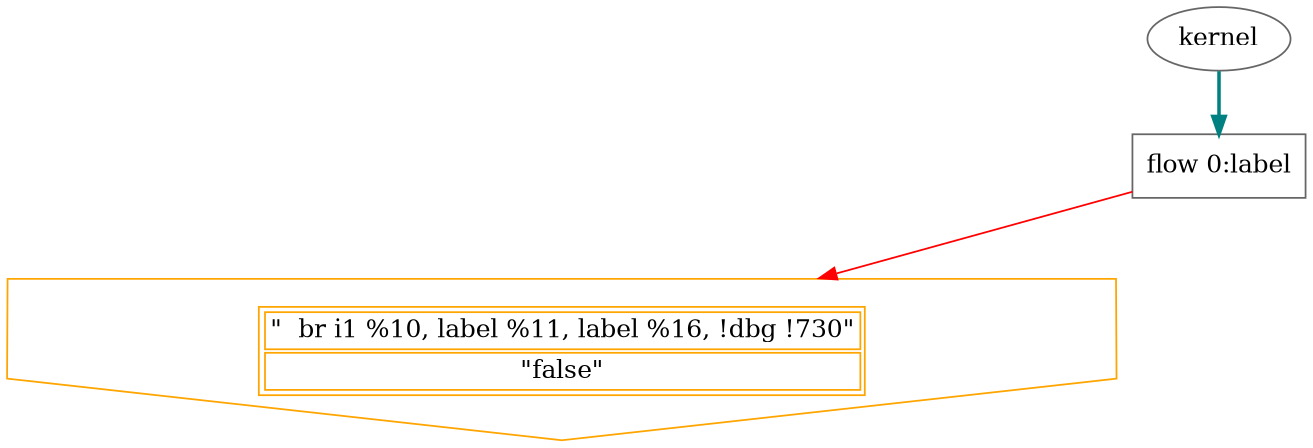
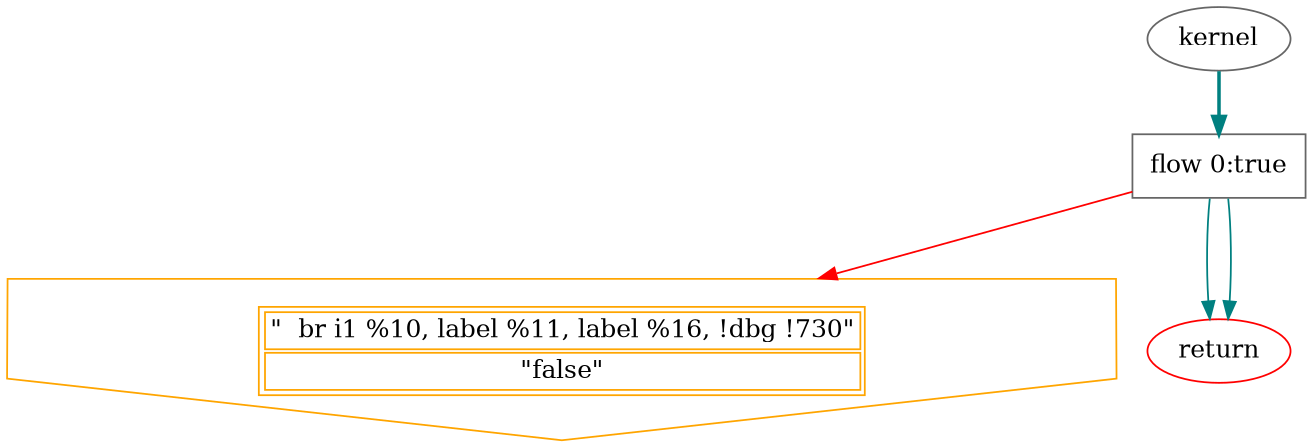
node "flow 0:label": label "flow 0:label" -> "flow 0:true"
node "return": added
